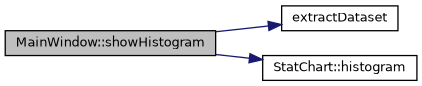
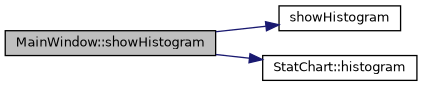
node "extractDataset": label "extractDataset" -> "showHistogram"
